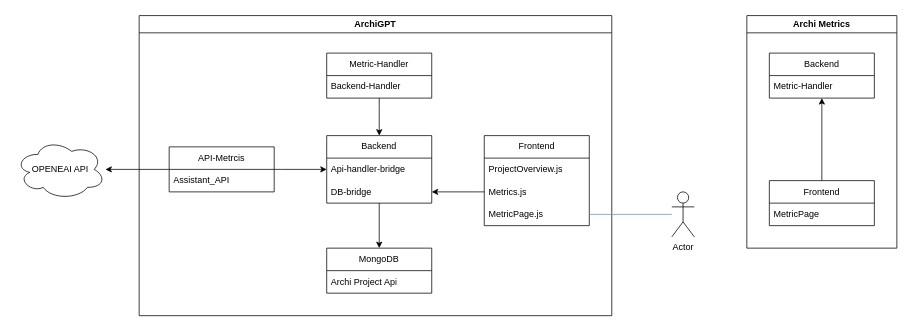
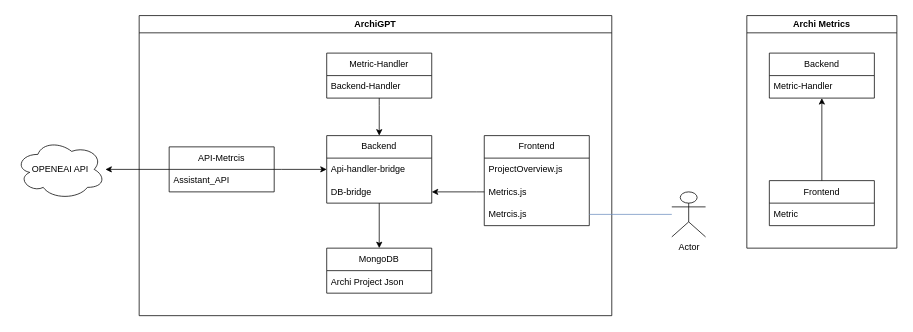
node "MetricPage.js": label "MetricPage.js" -> "Metrcis.js"
node "Actor": size 23x45 -> 34x45
node "MetricPage": label "MetricPage" -> "Metric"
node "Archi Project Api": label "Archi Project Api" -> "Archi Project Json"
